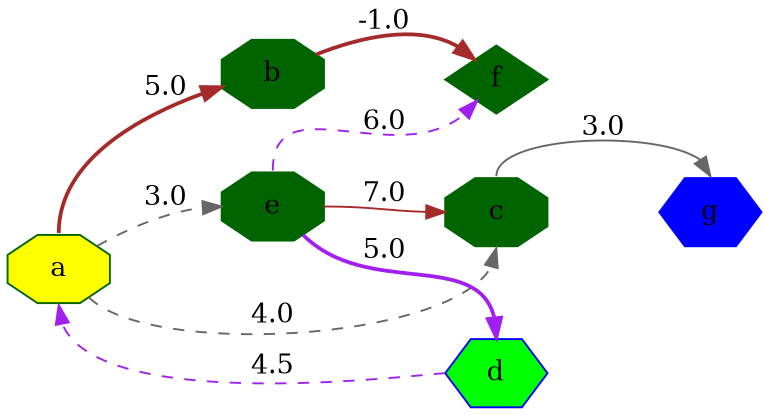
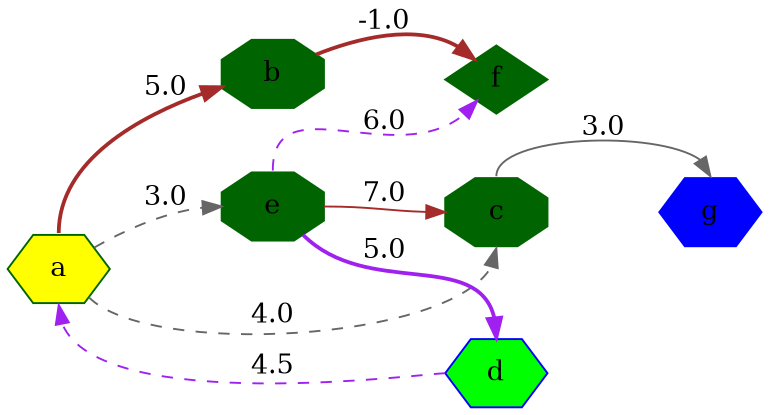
node "a": shape octagon -> hexagon
